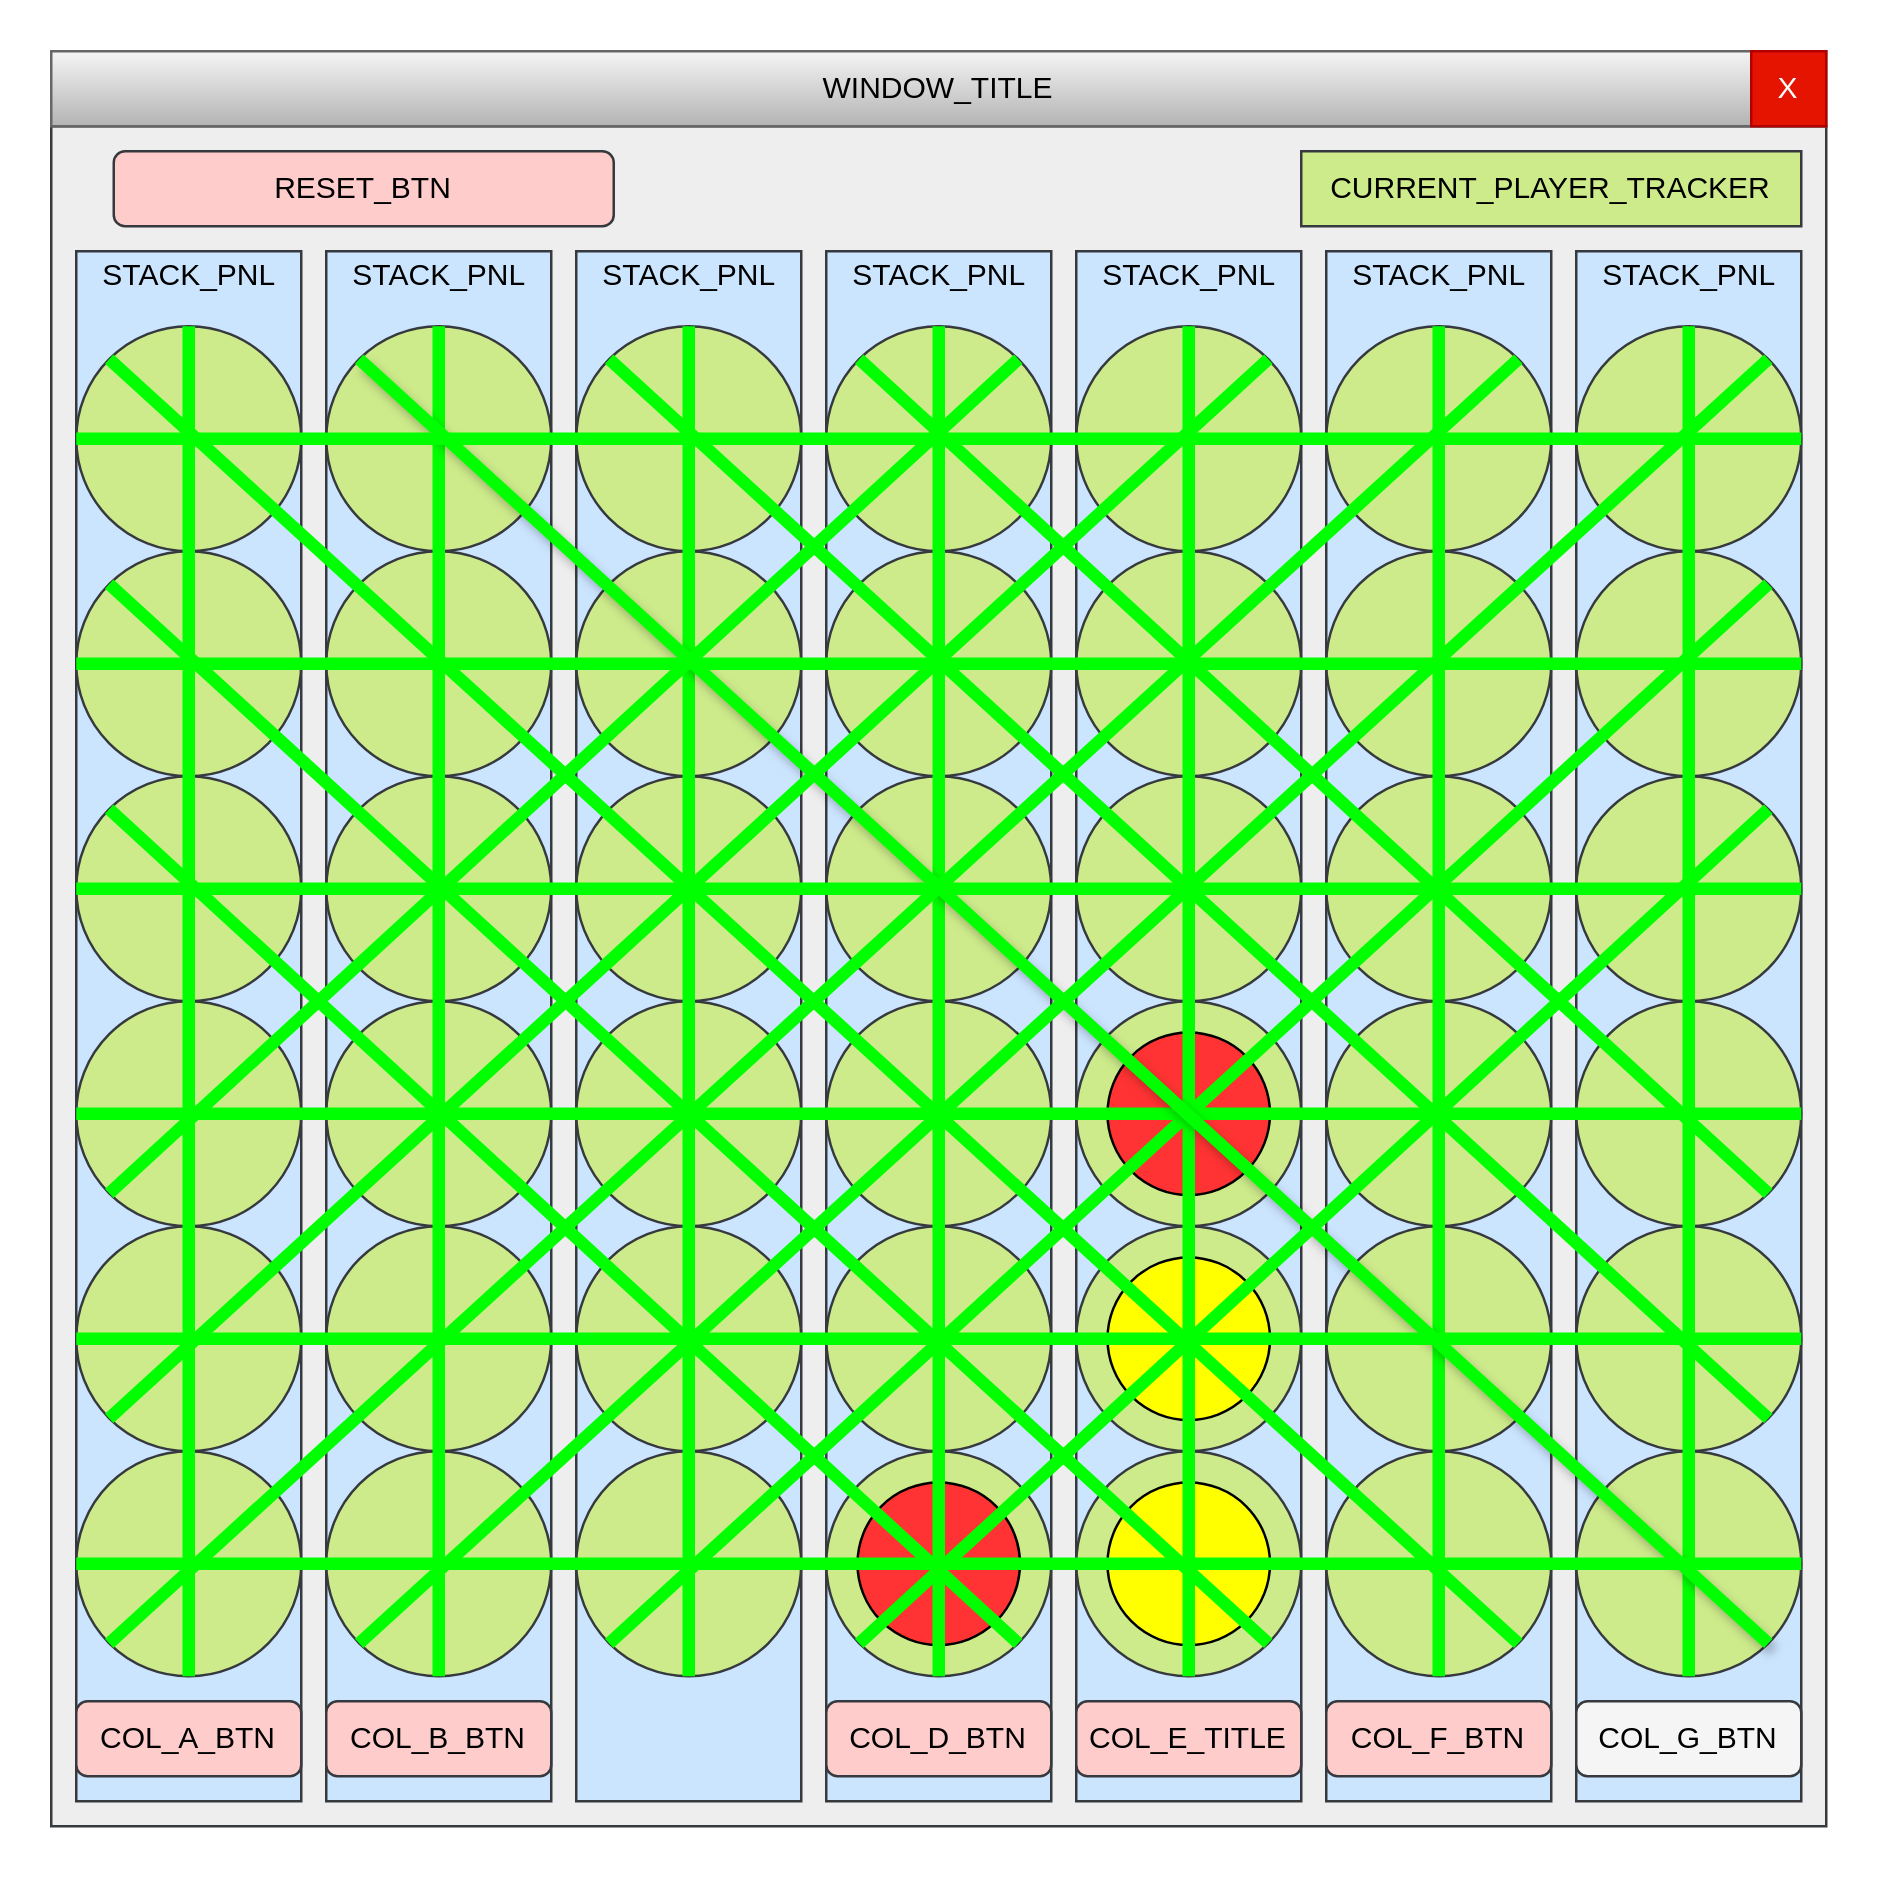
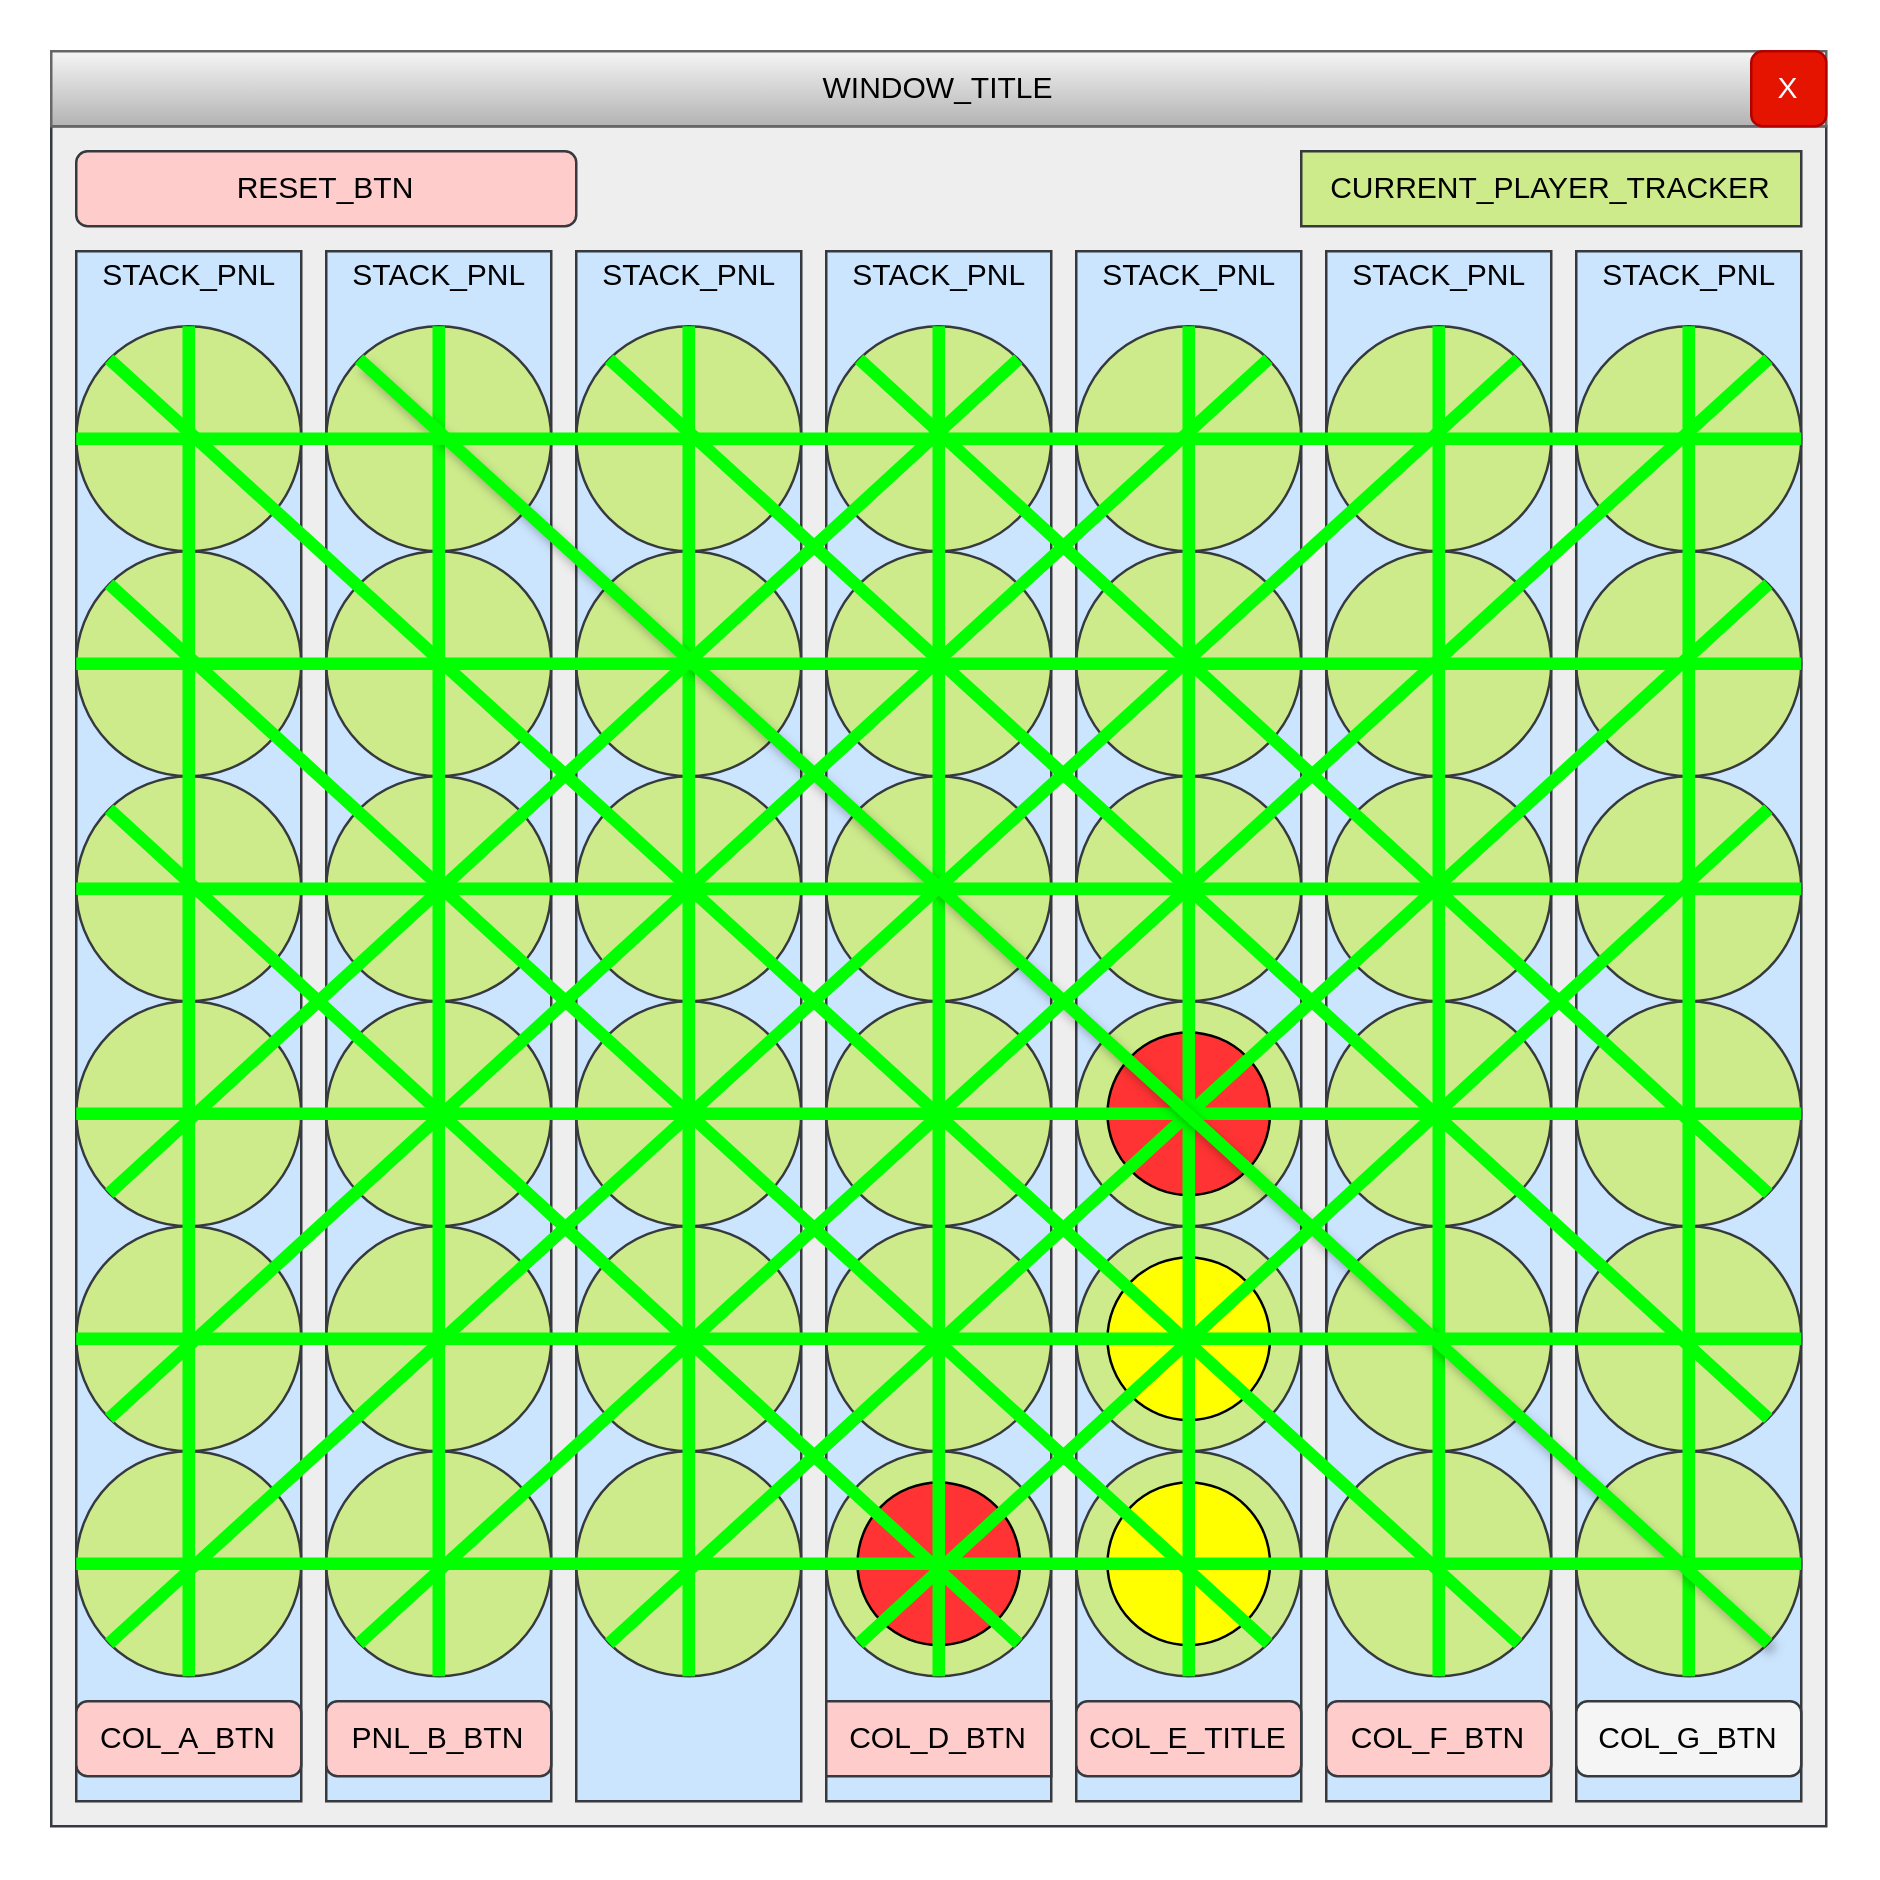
node "X": shape rectangle -> rounded rectangle
node "RESET_BTN": moved (364, 189) -> (326, 189)
node "COL_B_BTN": label "COL_B_BTN" -> "PNL_B_BTN"
node "COL_D_BTN": shape rounded rectangle -> rectangle
